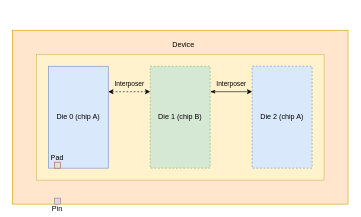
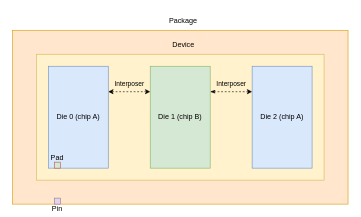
node "Package": added
edge "Die 1 (chip B)" -- "Die 2 (chip A)": style solid -> dashed
node "Die 1 (chip B)": style dashed -> solid
node "Die 2 (chip A)": style dashed -> solid
